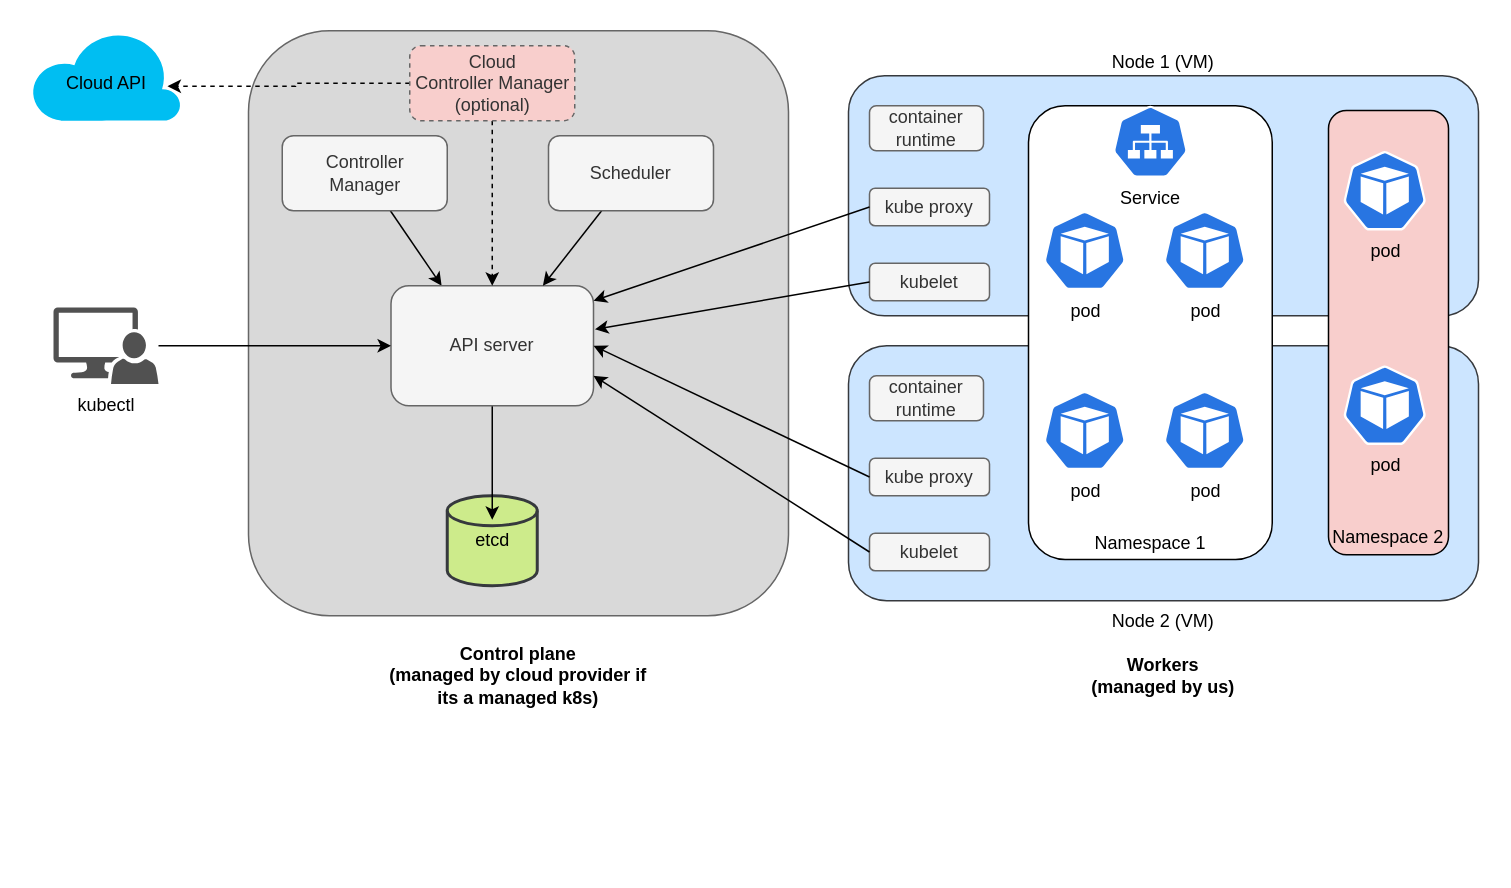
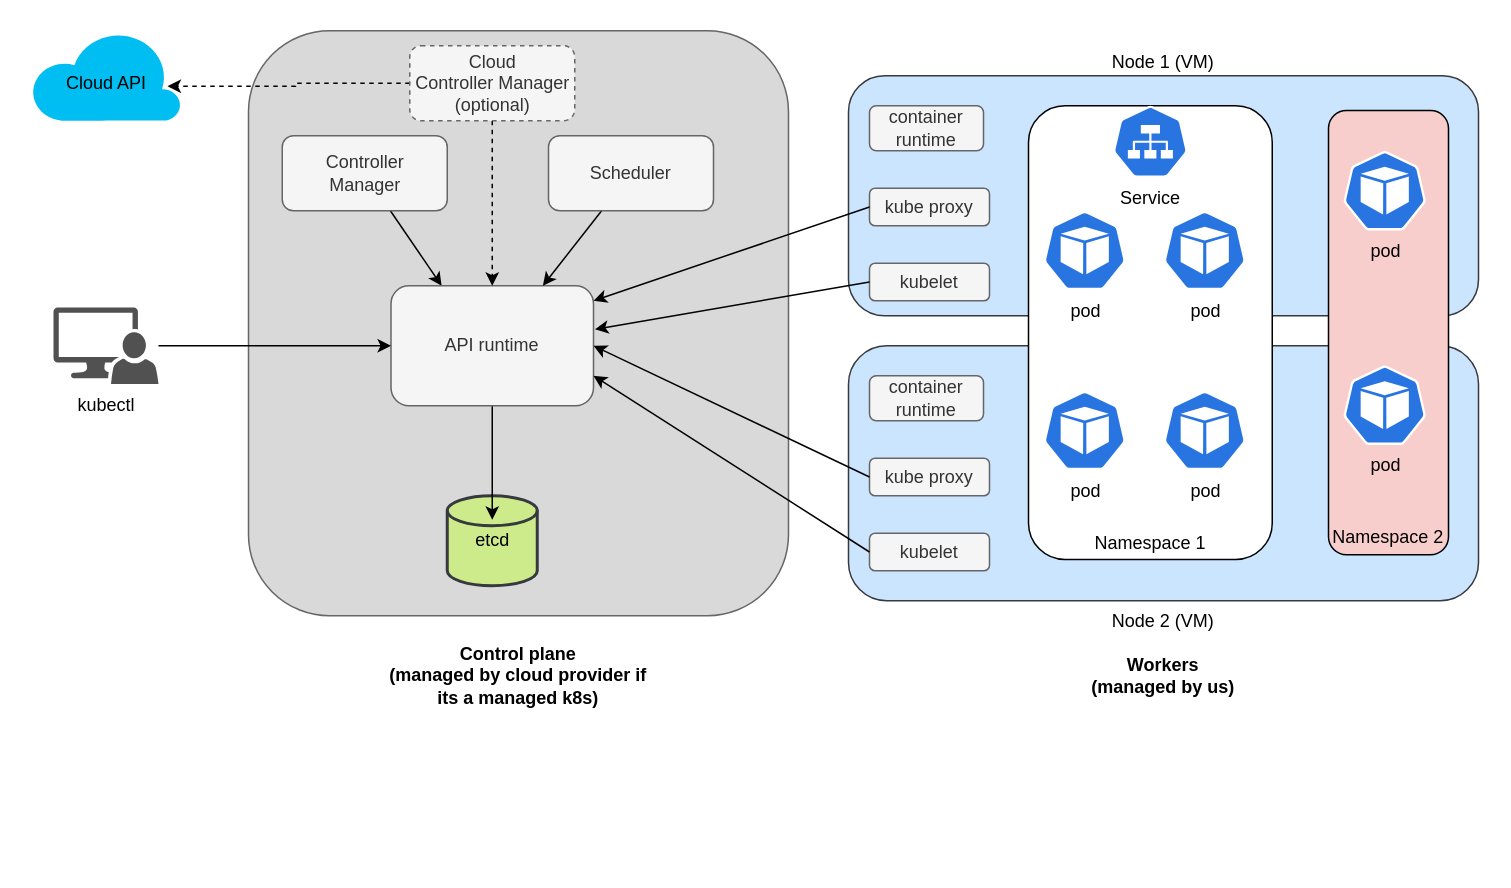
node "Cloud Controller Manager (optional)": fillcolor #f8cecc -> #f5f5f5
node "API server": label "API server" -> "API runtime"
